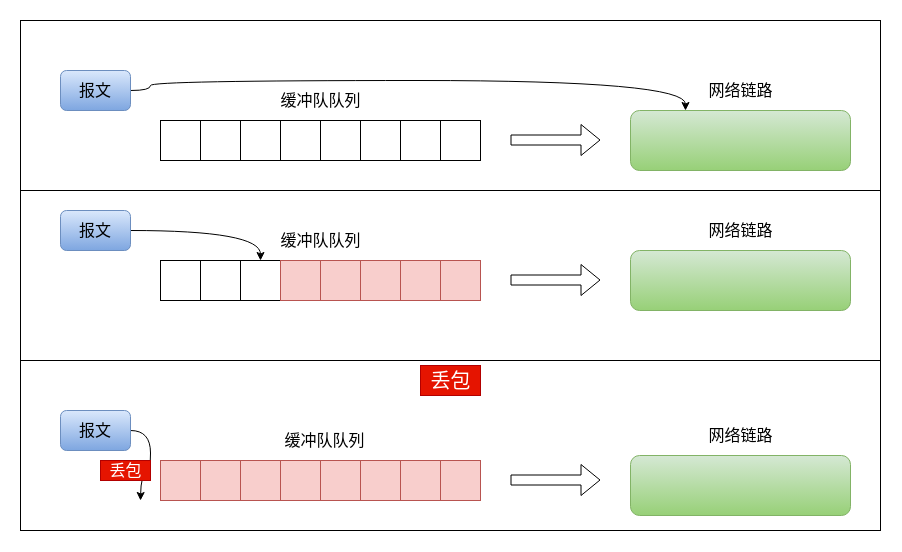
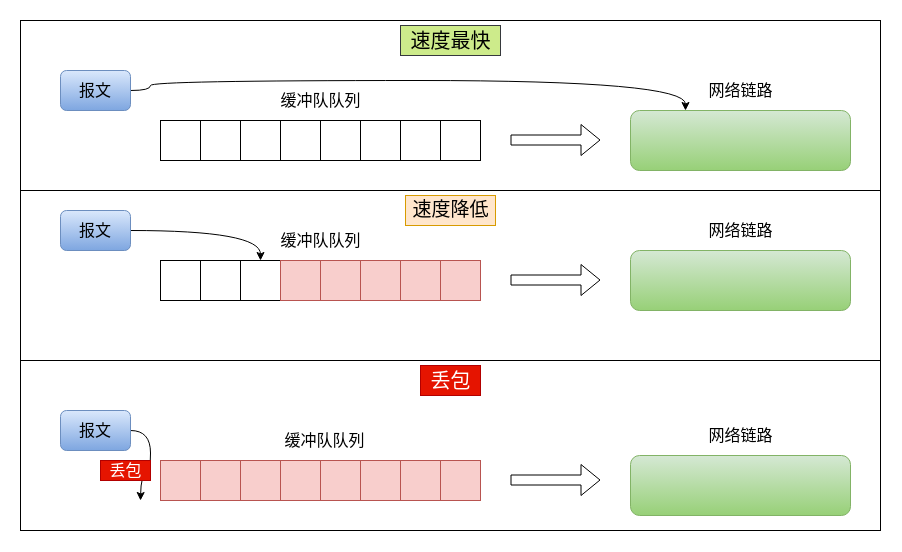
node "速度最快": added
node "速度降低": added
